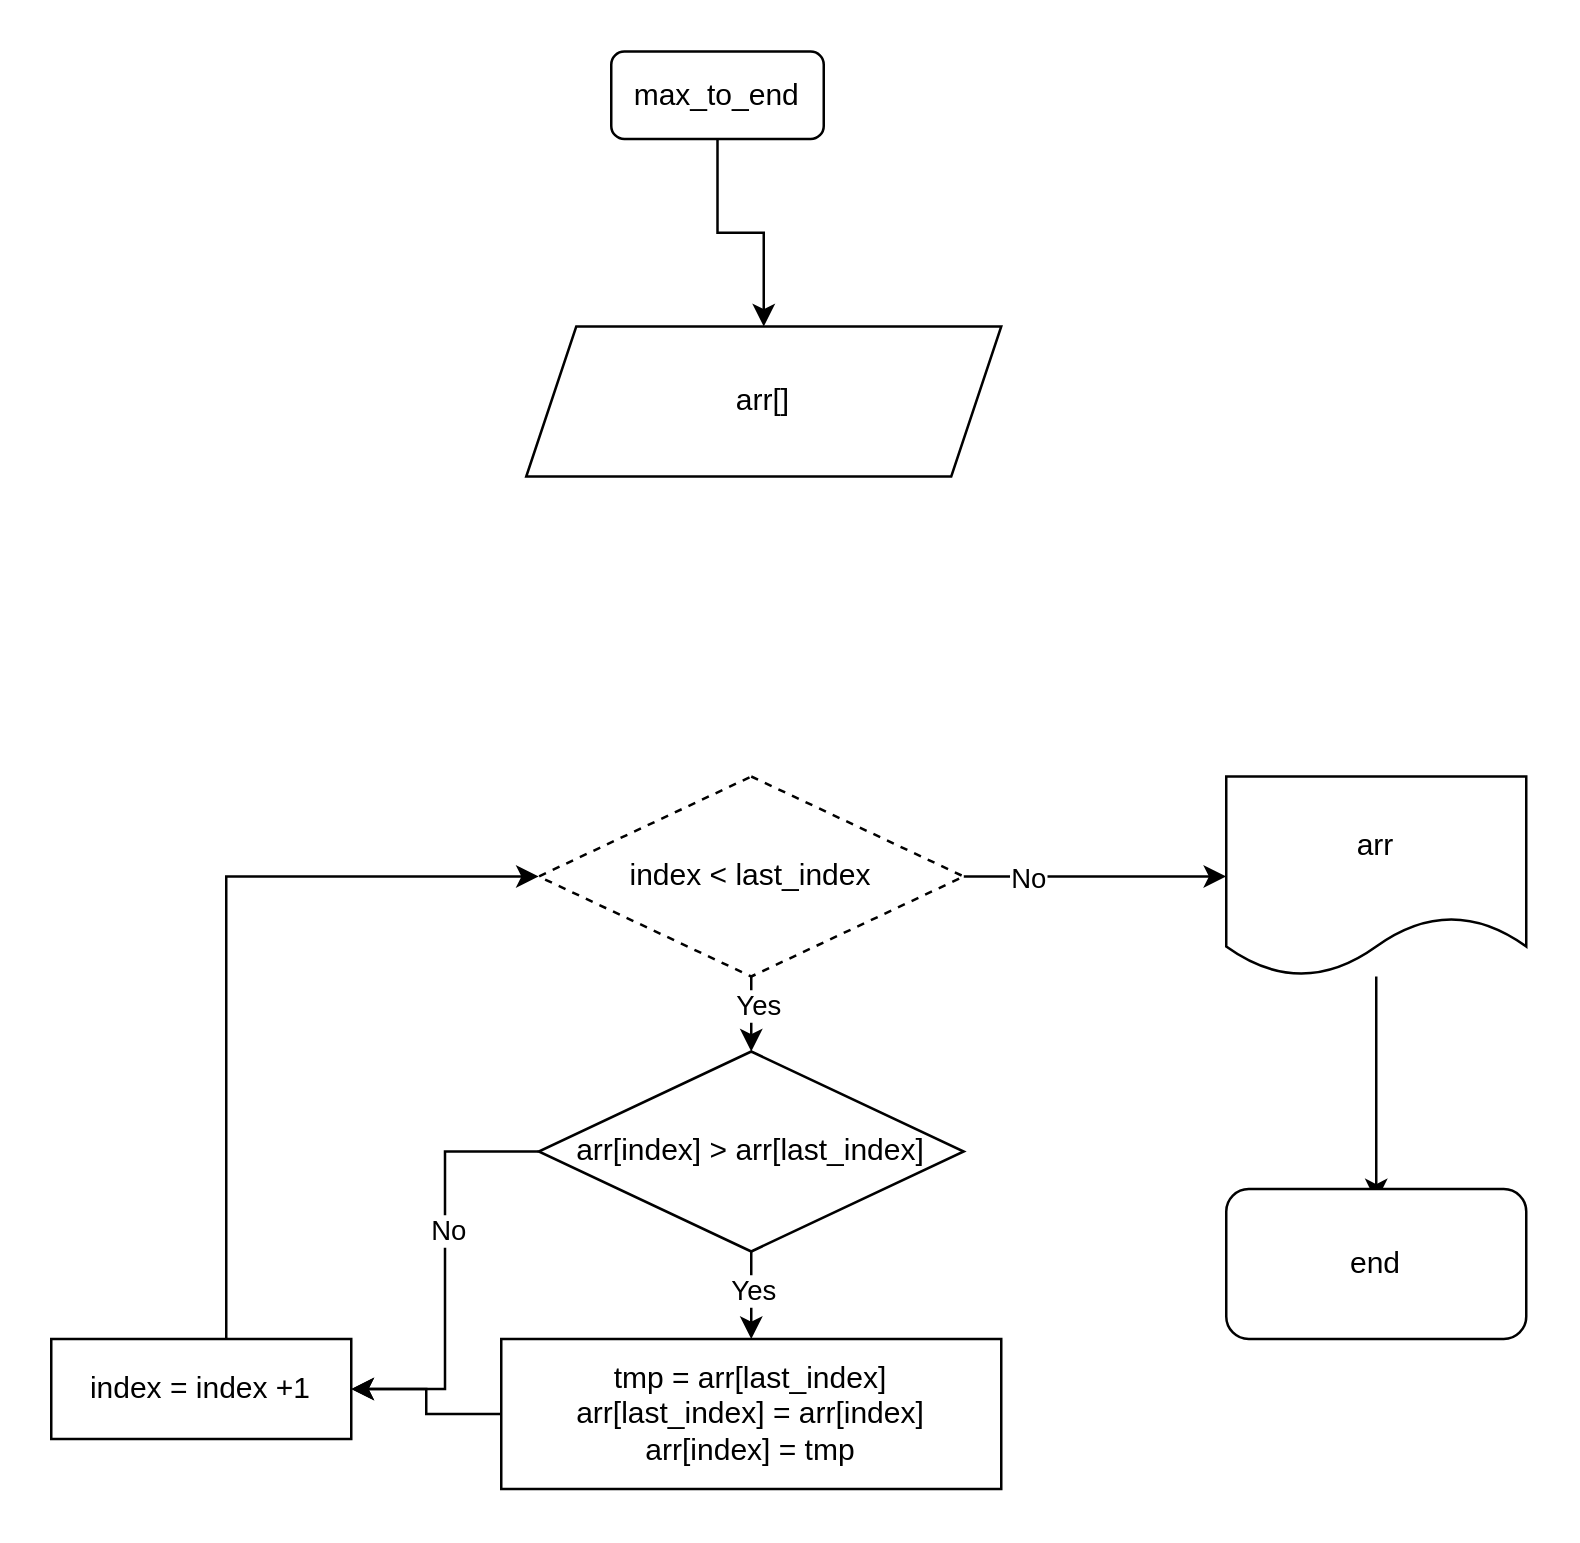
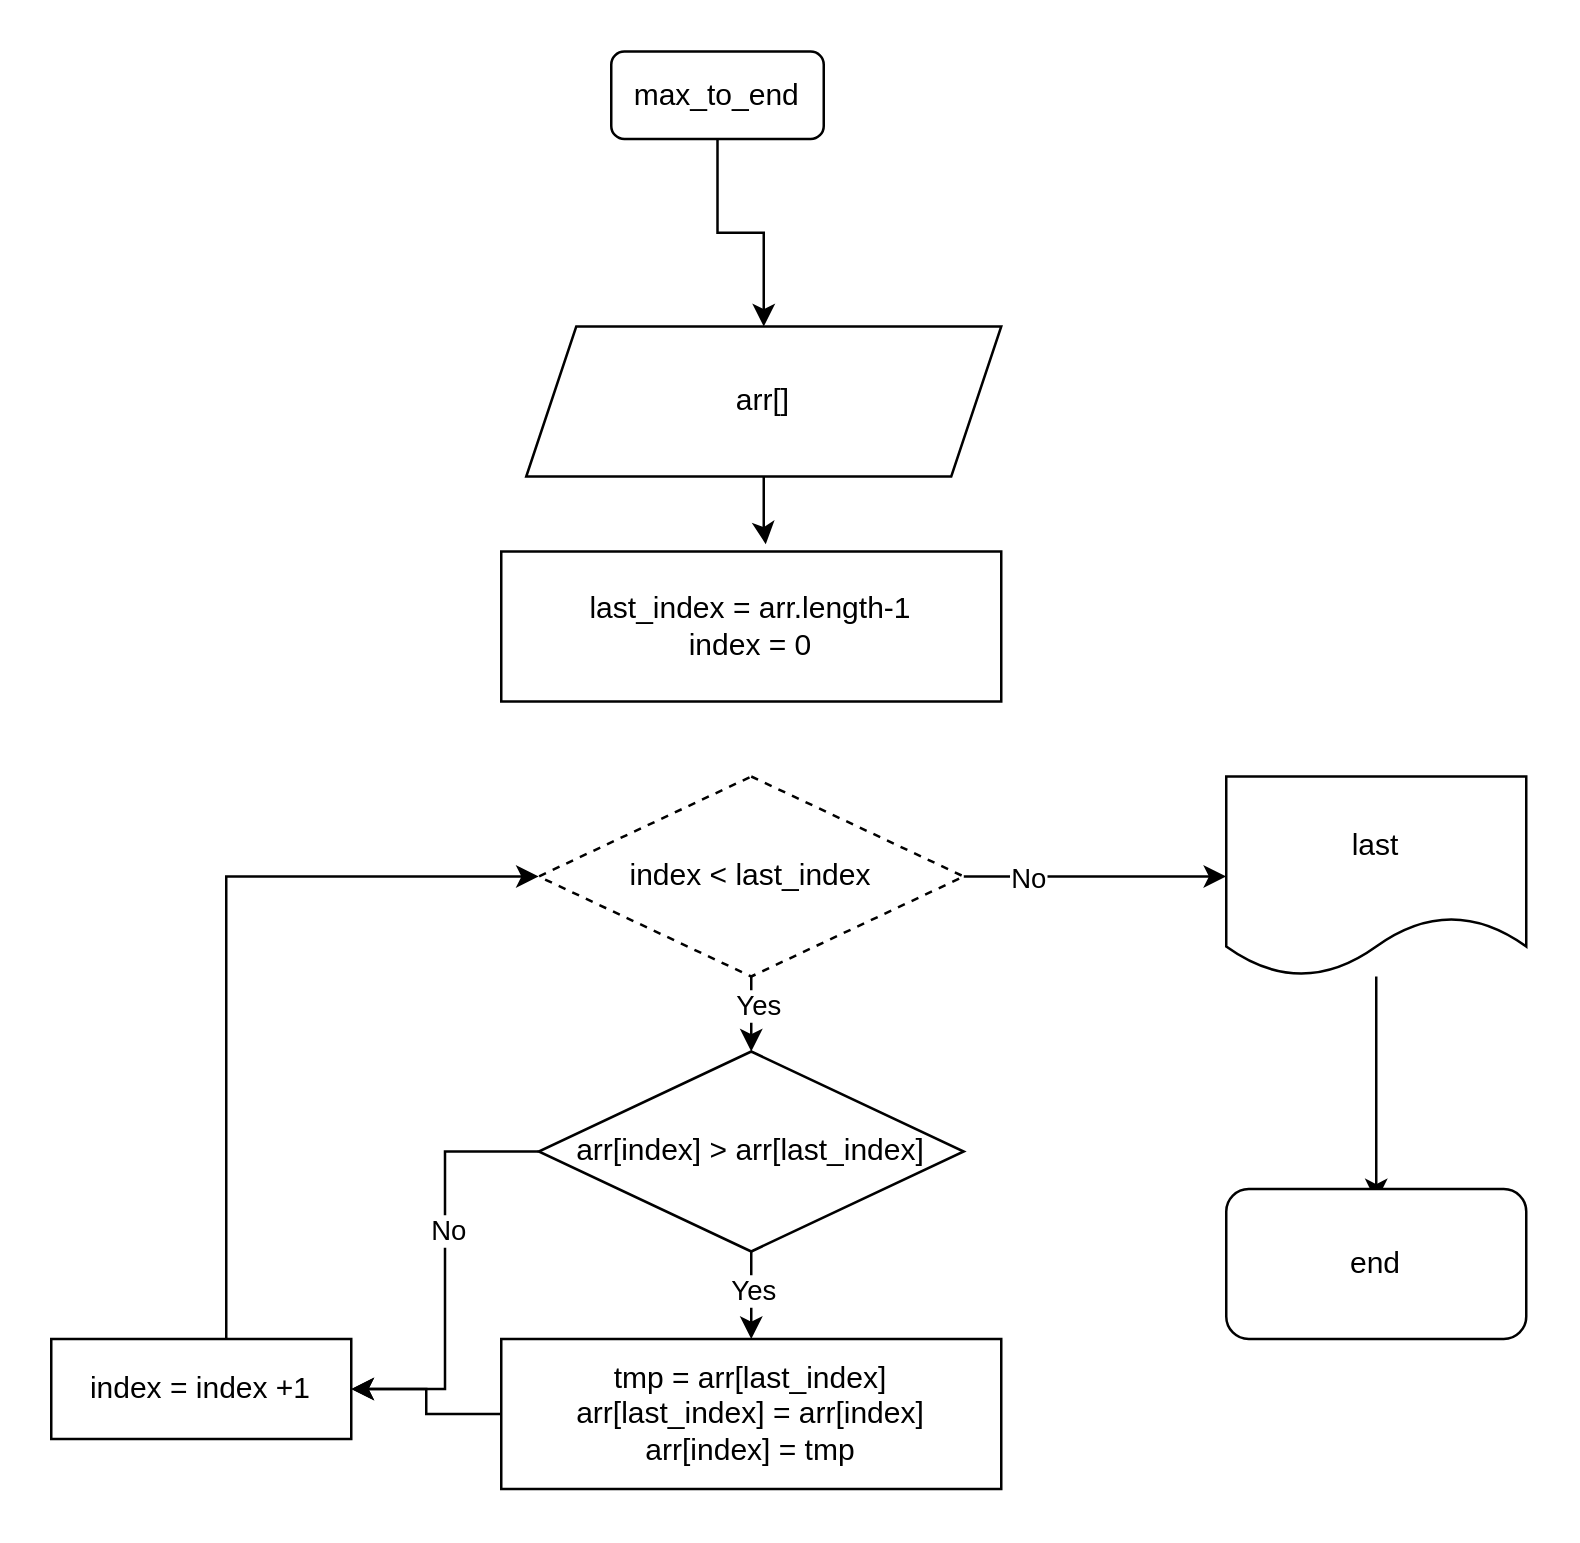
edge "arr[]" -> "last_index = arr.length-1 index = 0": added
node "last_index = arr.length-1 index = 0": added
node "arr": label "arr" -> "last"
